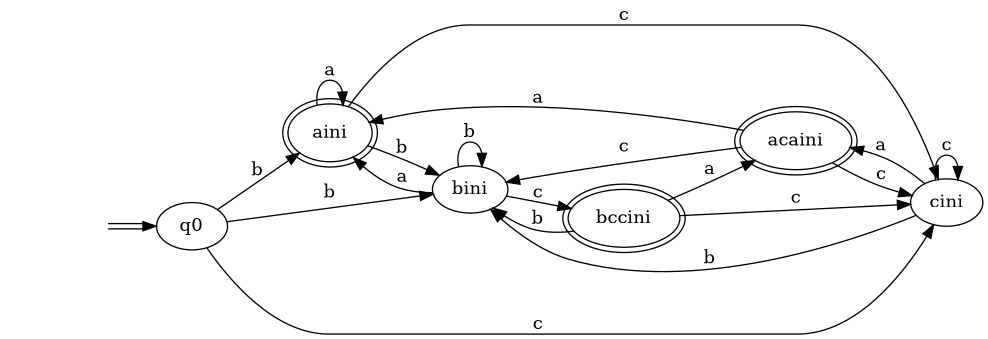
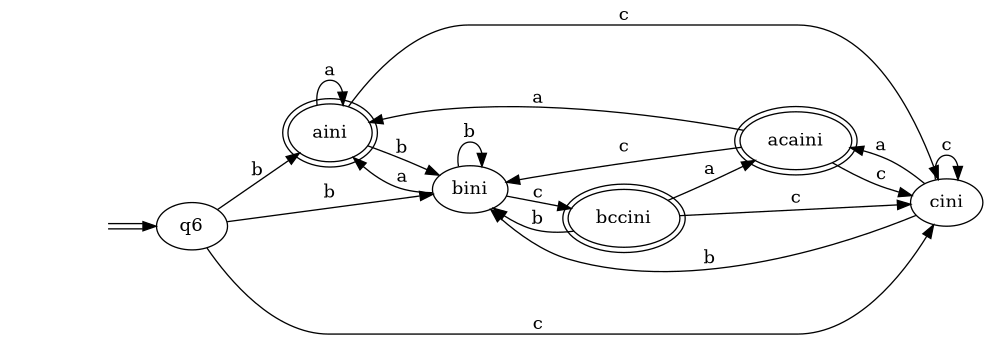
node "q0": label "q0" -> "q6"
